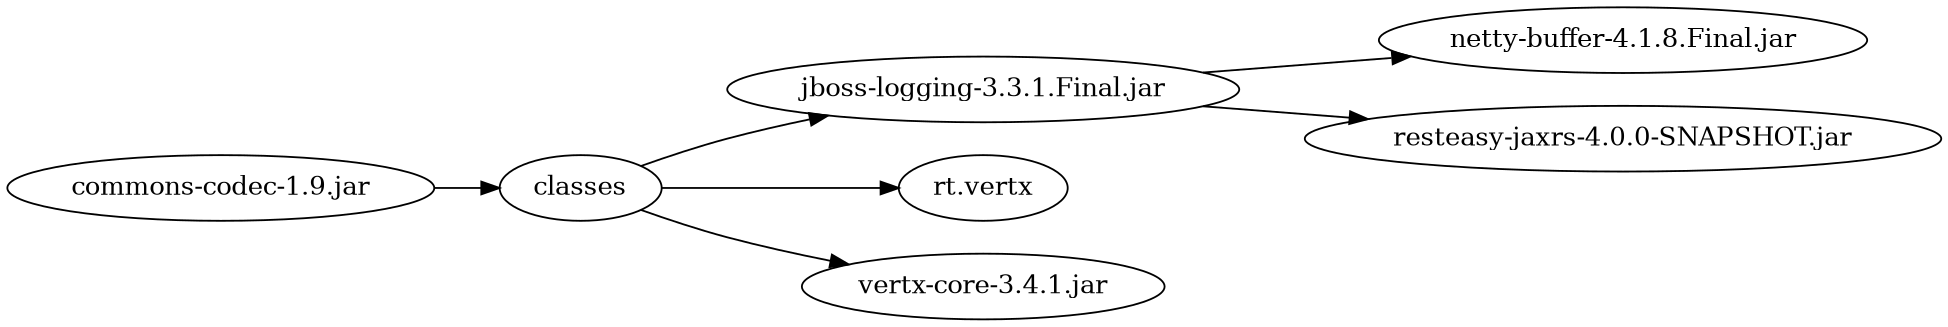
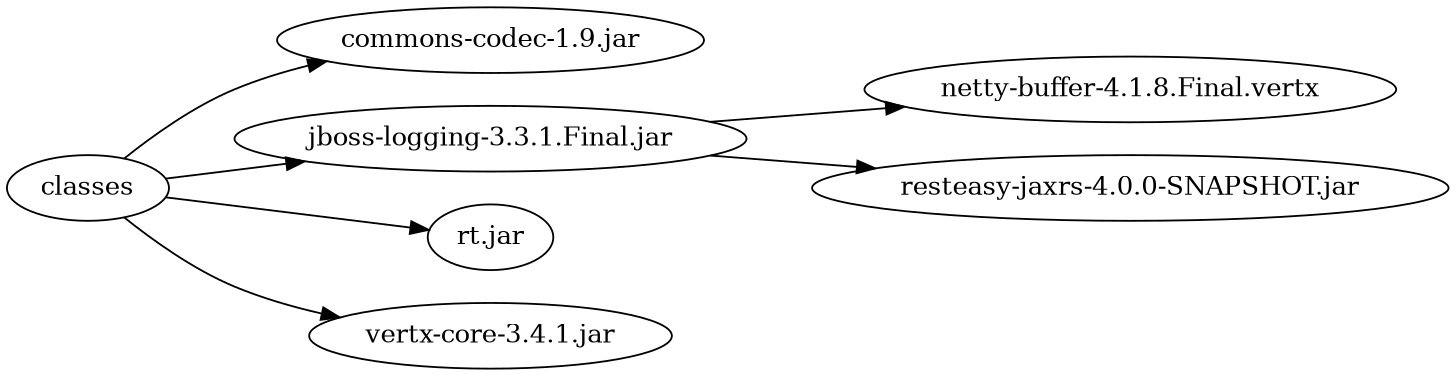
node "netty-buffer-4.1.8.Final.jar": label "netty-buffer-4.1.8.Final.jar" -> "netty-buffer-4.1.8.Final.vertx"
edge "commons-codec-1.9.jar" -> "classes": reversed
node "rt.vertx": label "rt.vertx" -> "rt.jar"
